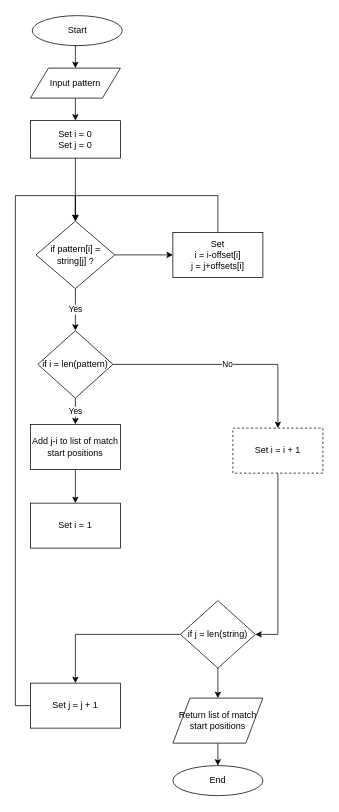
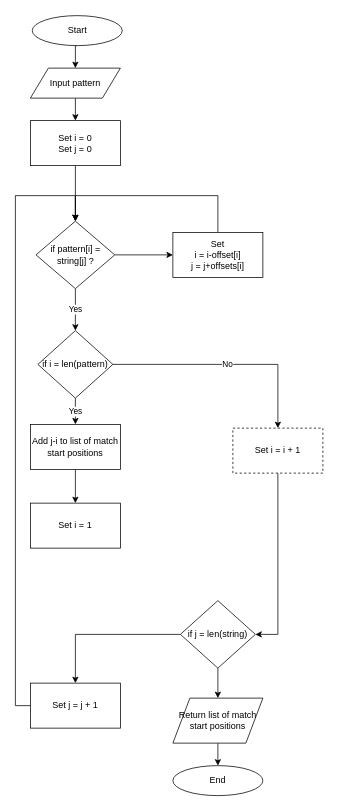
node "Set i = 0 Set j = 0": size 90x38 -> 90x45
